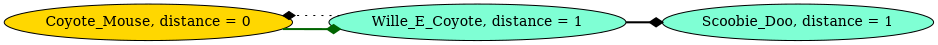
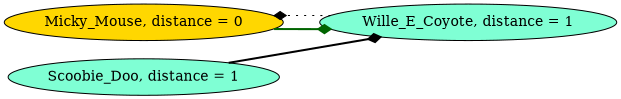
node "Coyote_Mouse, distance = 0": label "Coyote_Mouse, distance = 0" -> "Micky_Mouse, distance = 0"
edge "Wille_E_Coyote, distance = 1" -> "Scoobie_Doo, distance = 1": reversed
